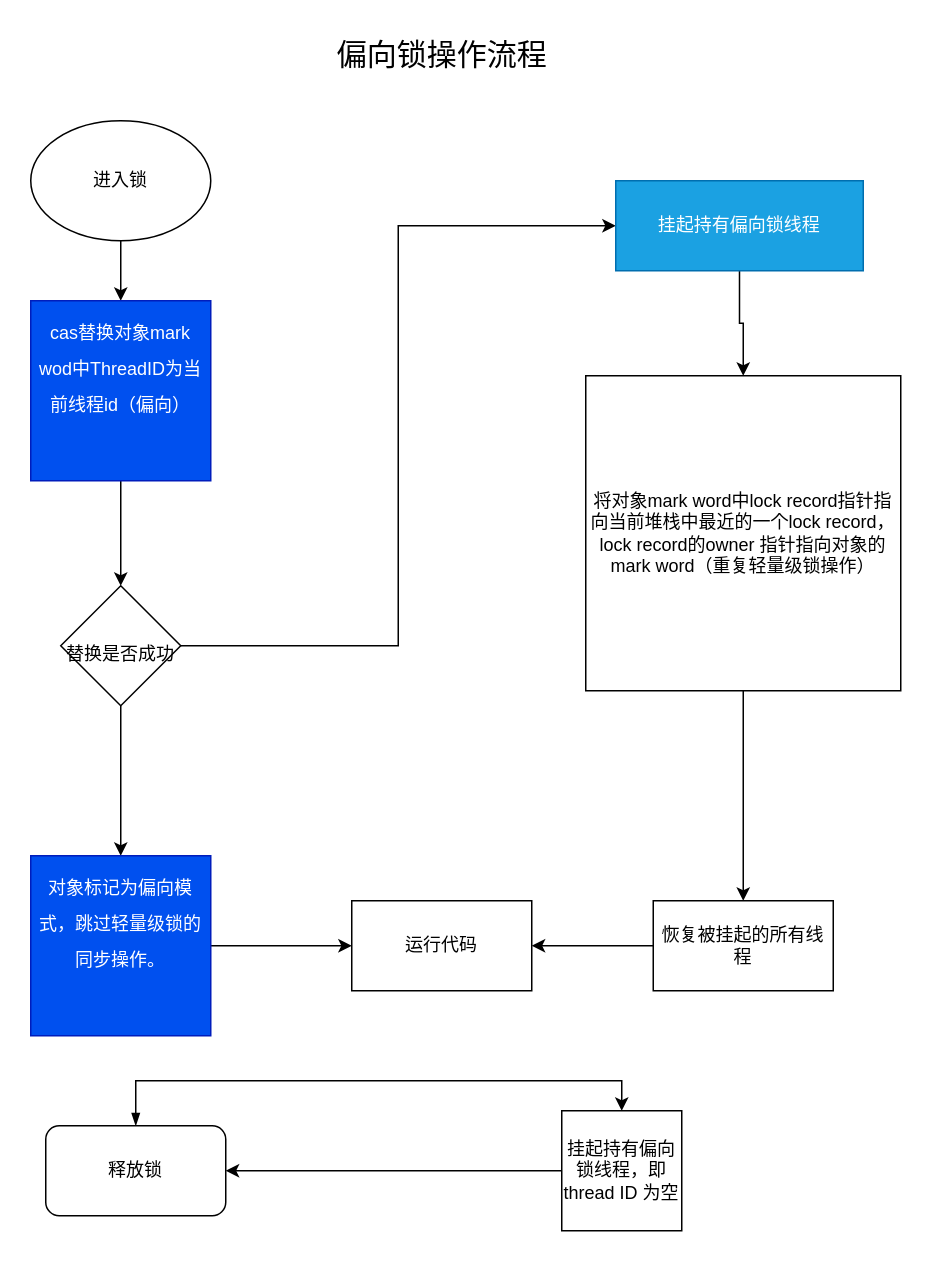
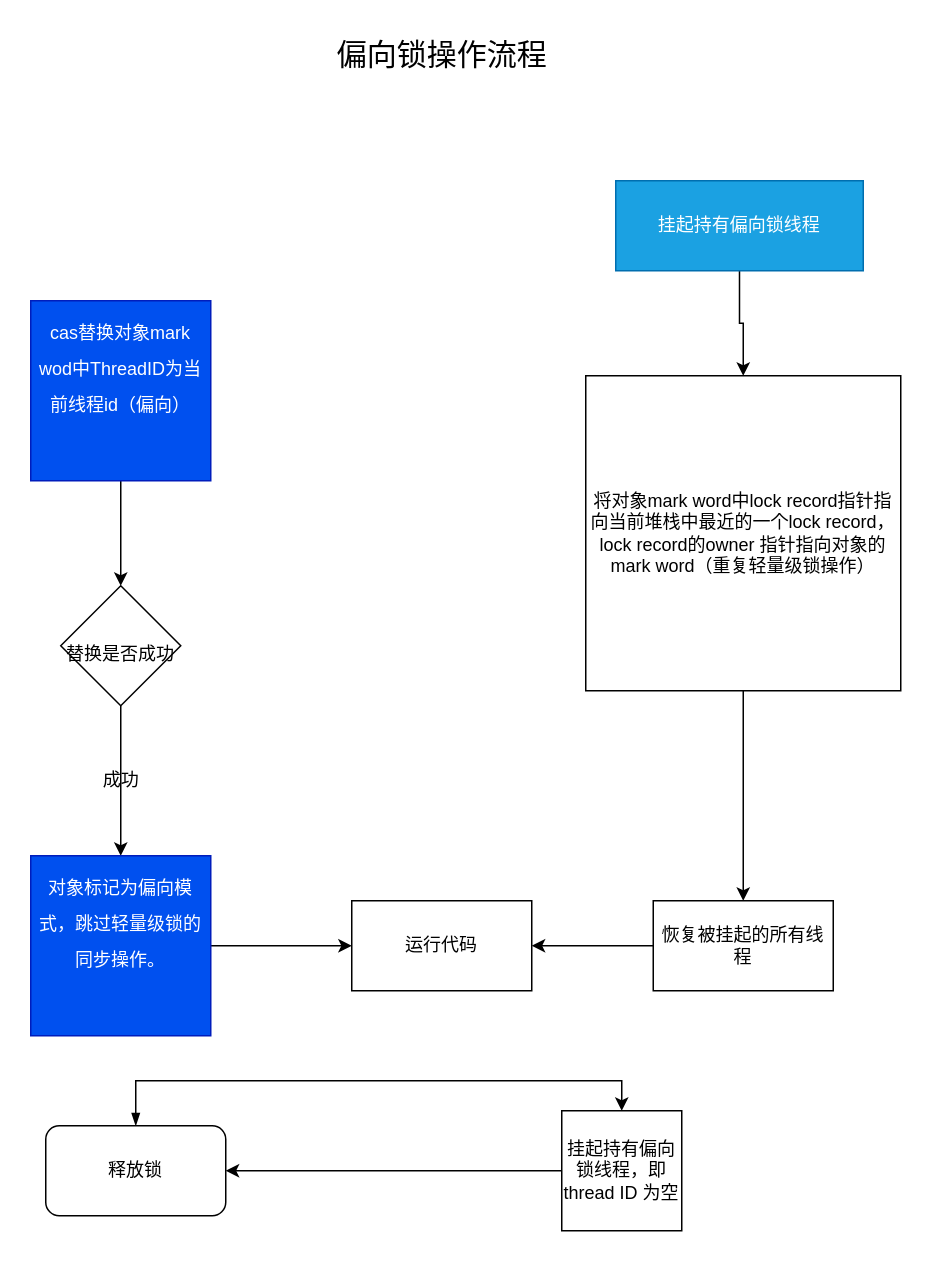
node "进入锁": removed
edge "进入锁" -> "cas替换对象mark wod中ThreadID为当前线程id（偏向）": removed
edge "替换是否成功" -> "挂起持有偏向锁线程": removed
node "成功": added
